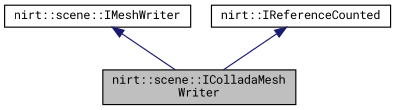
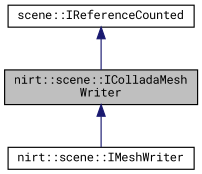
node "nirt::IReferenceCounted": label "nirt::IReferenceCounted" -> "scene::IReferenceCounted"
edge "nirt::scene::IColladaMesh Writer" -> "nirt::scene::IMeshWriter": reversed
